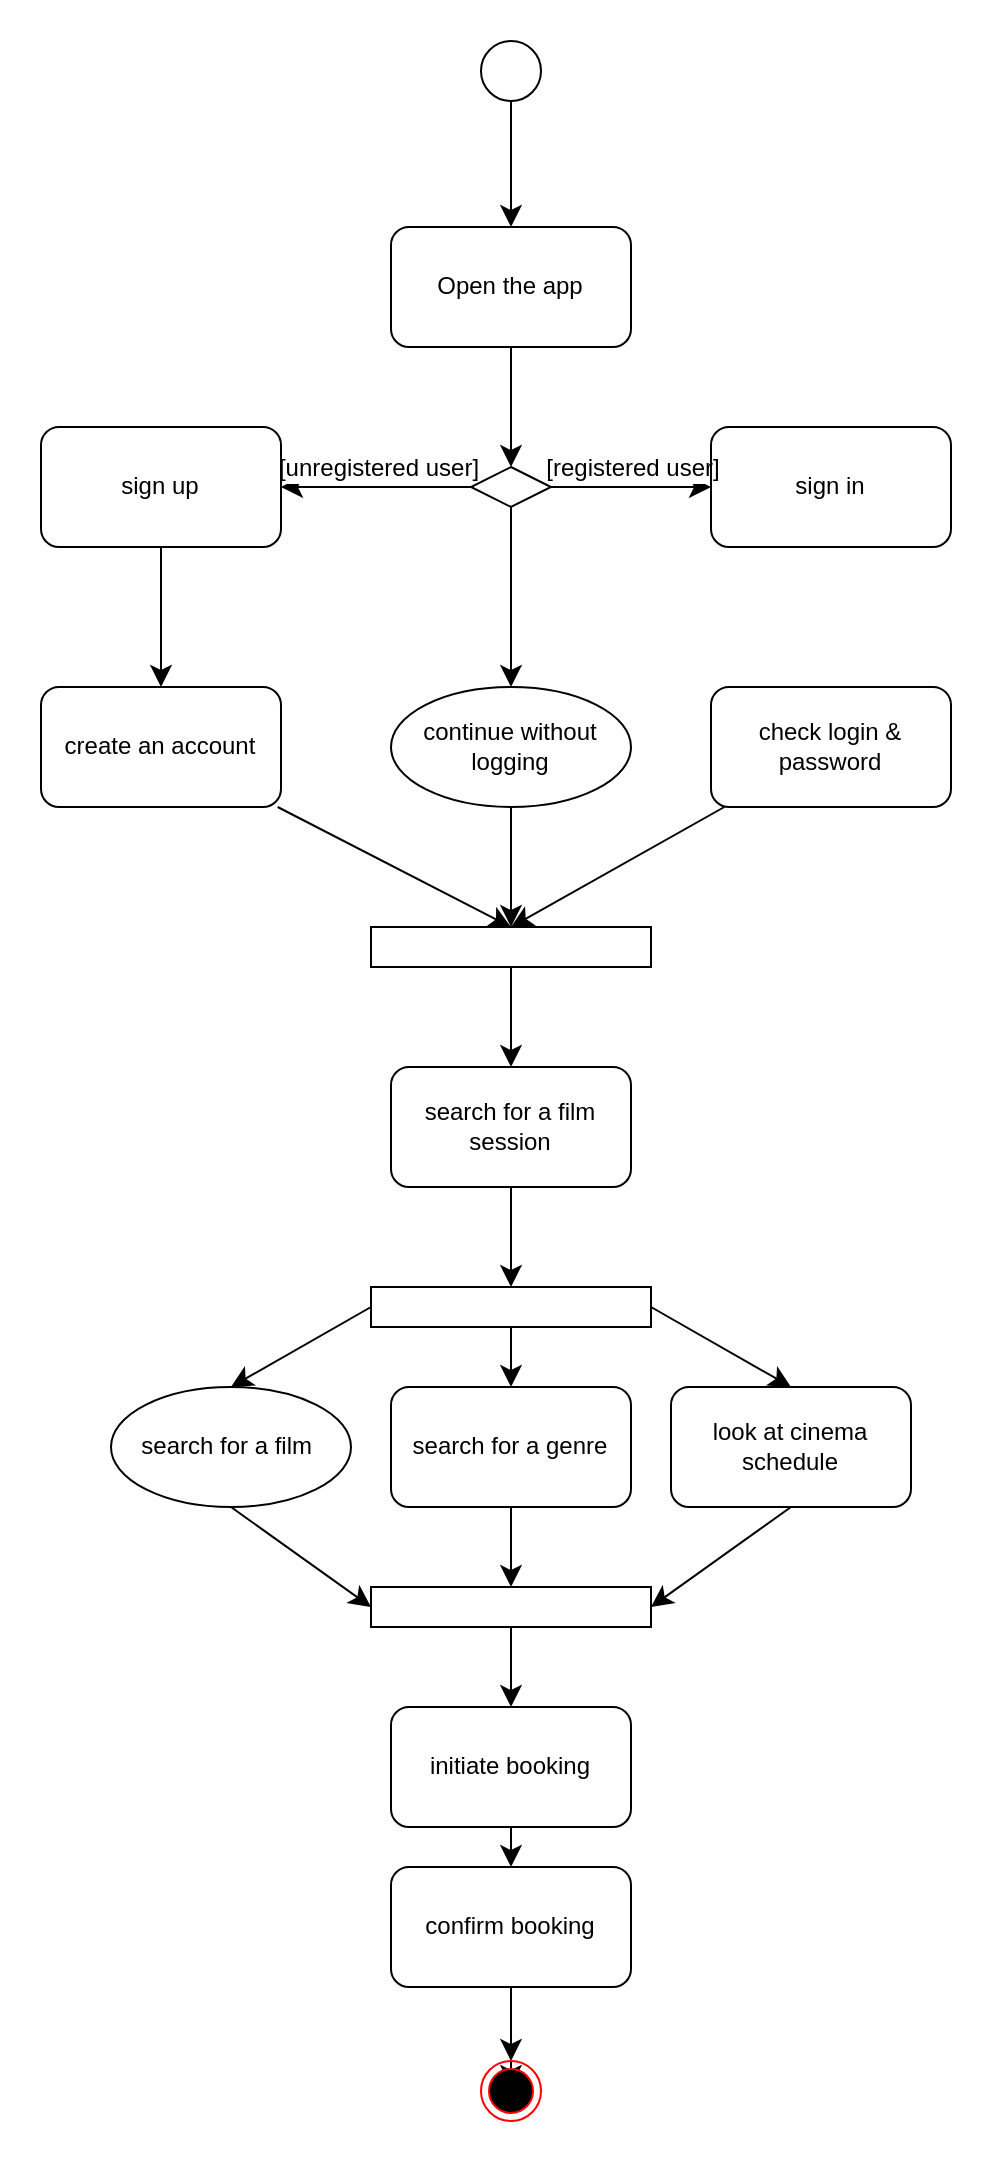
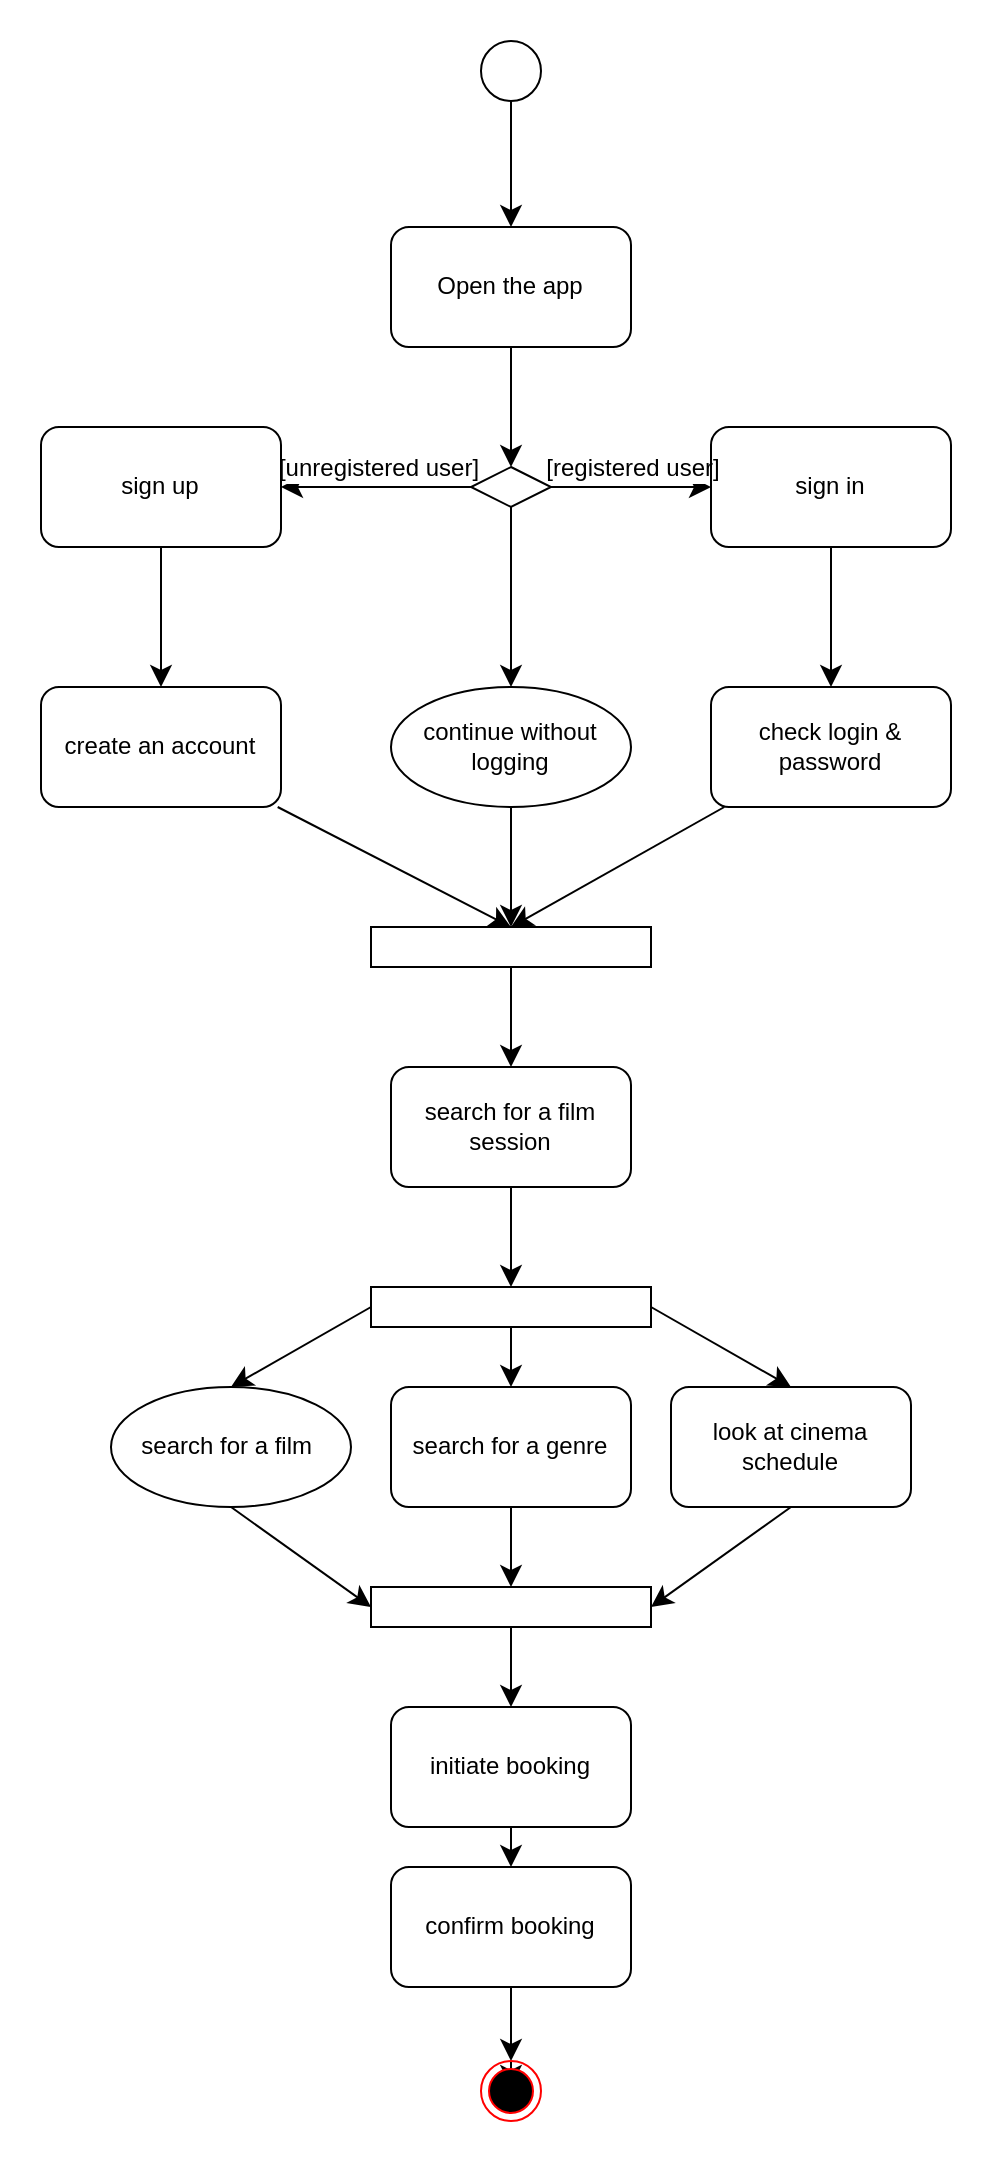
edge "sign in" -> "check login & password": added
